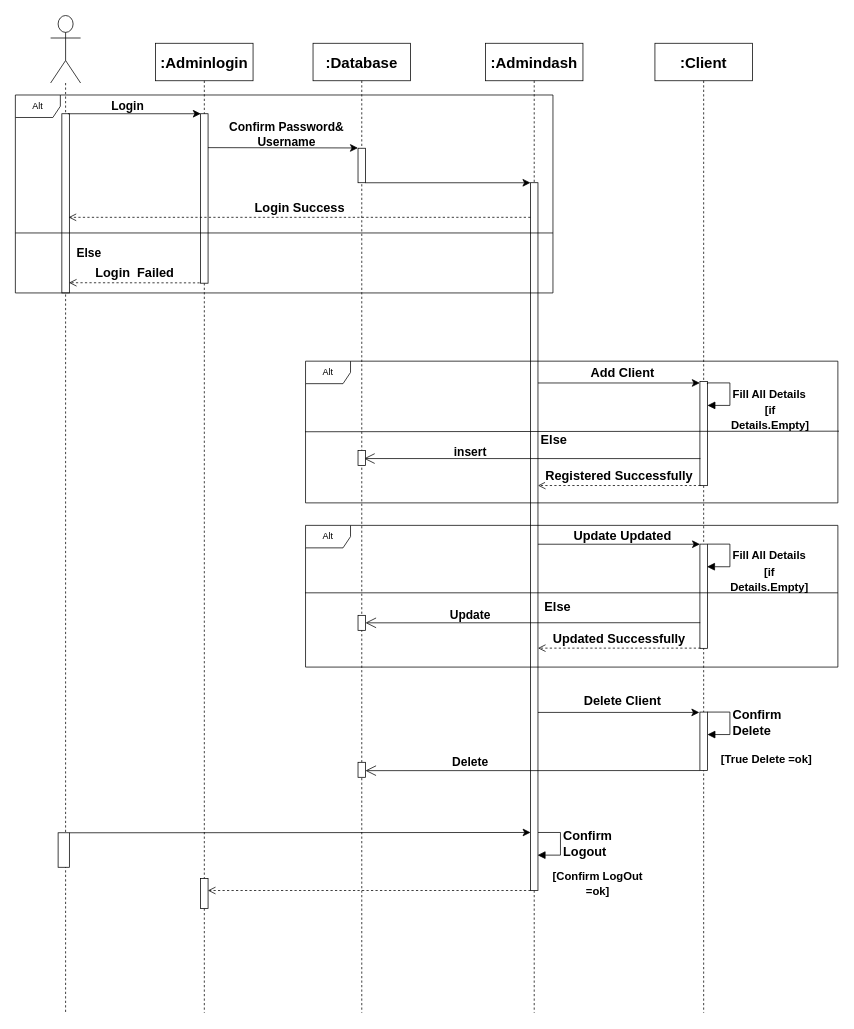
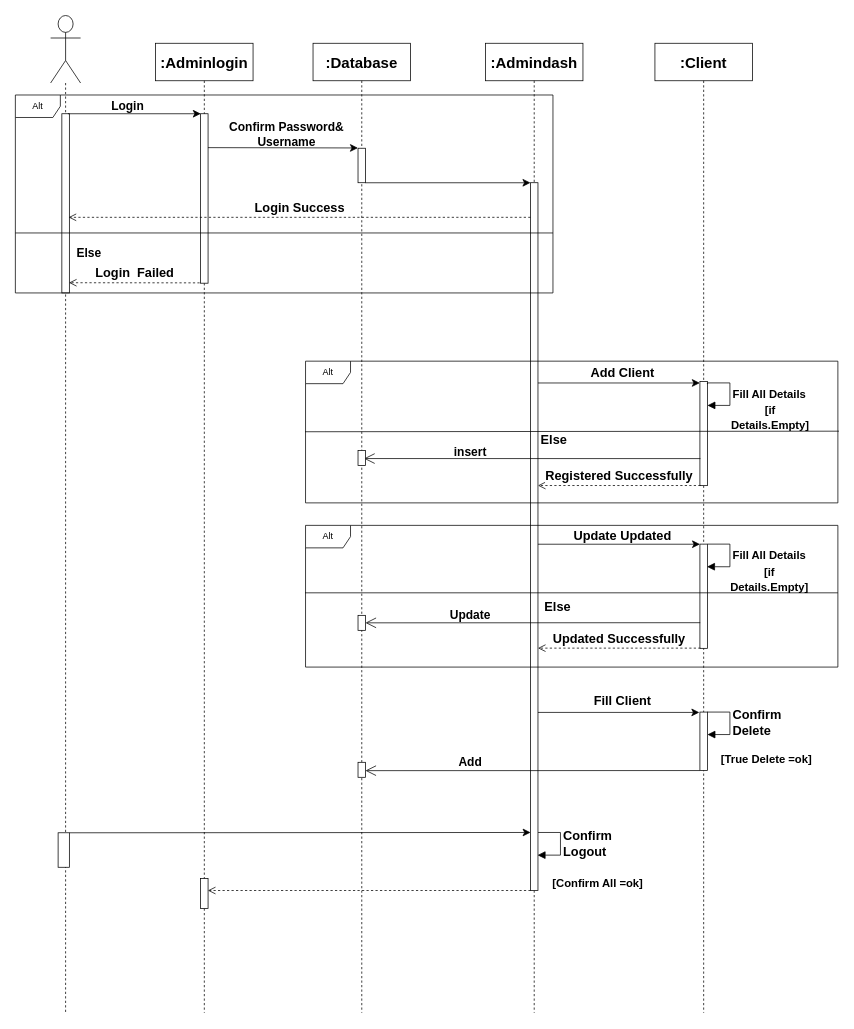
node "Delete Client": label "Delete Client" -> "Fill Client"
node "Delete": label "Delete" -> "Add"
node "[Confirm LogOut =ok]": label "[Confirm LogOut =ok]" -> "[Confirm All =ok]"
